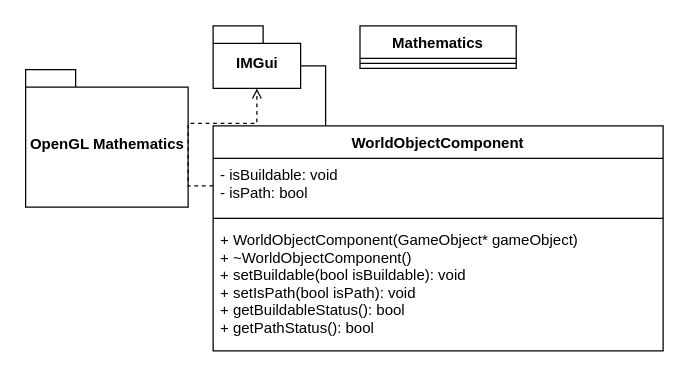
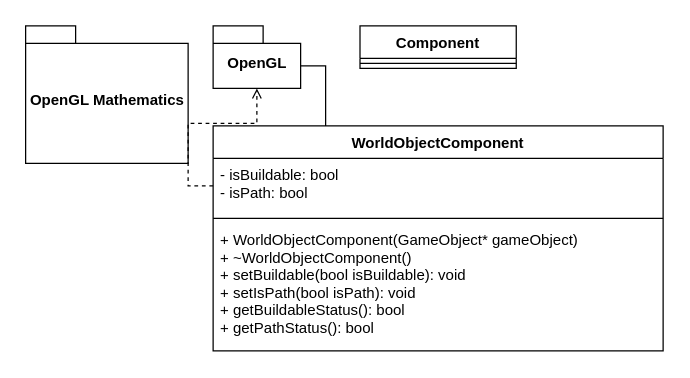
node "Mathematics": label "Mathematics" -> "Component"
node "IMGui": label "IMGui" -> "OpenGL"
node "OpenGL Mathematics": moved (107, 138) -> (107, 94)
node "- isBuildable: void - isPath: bool": label "- isBuildable: void - isPath: bool" -> "- isBuildable: bool - isPath: bool"
